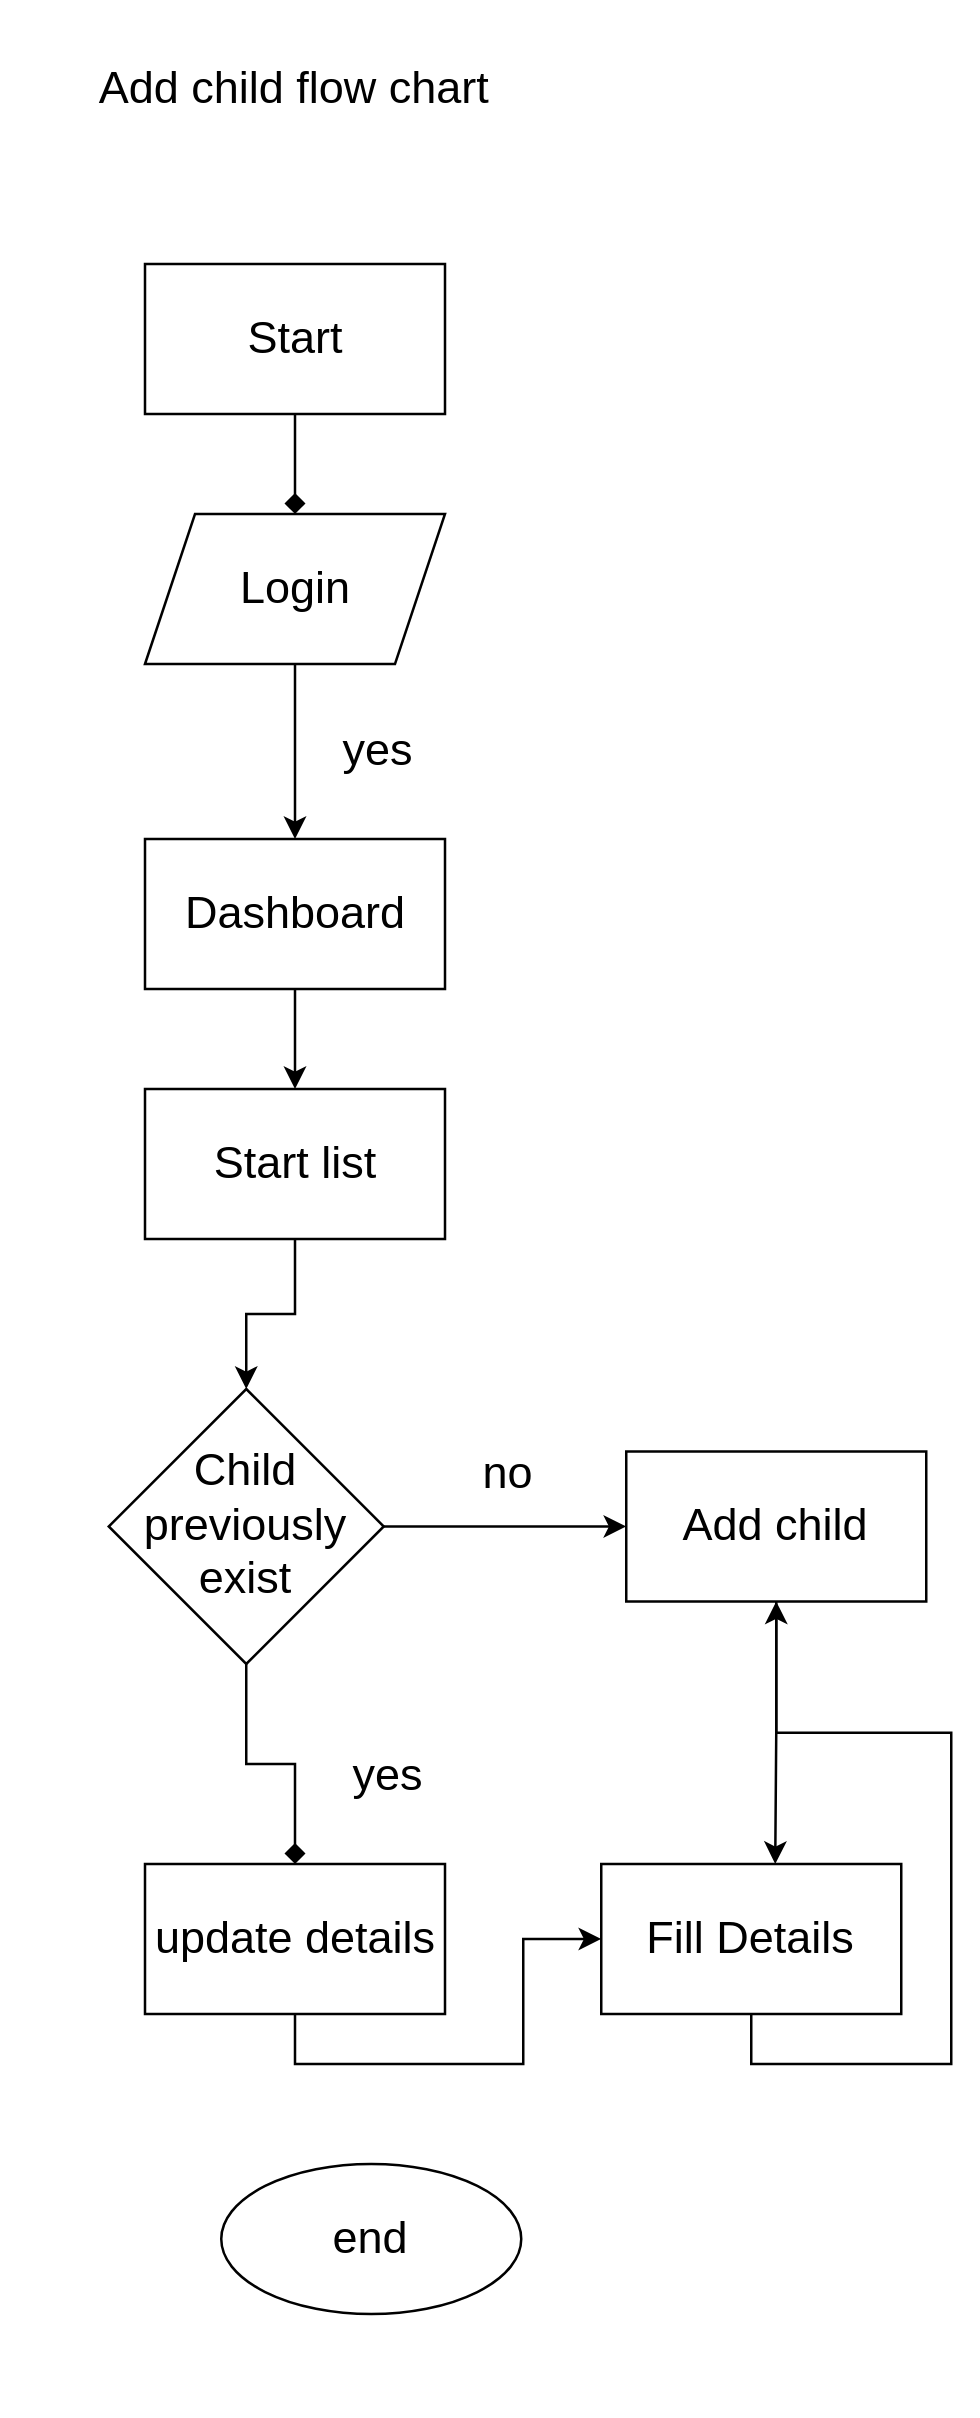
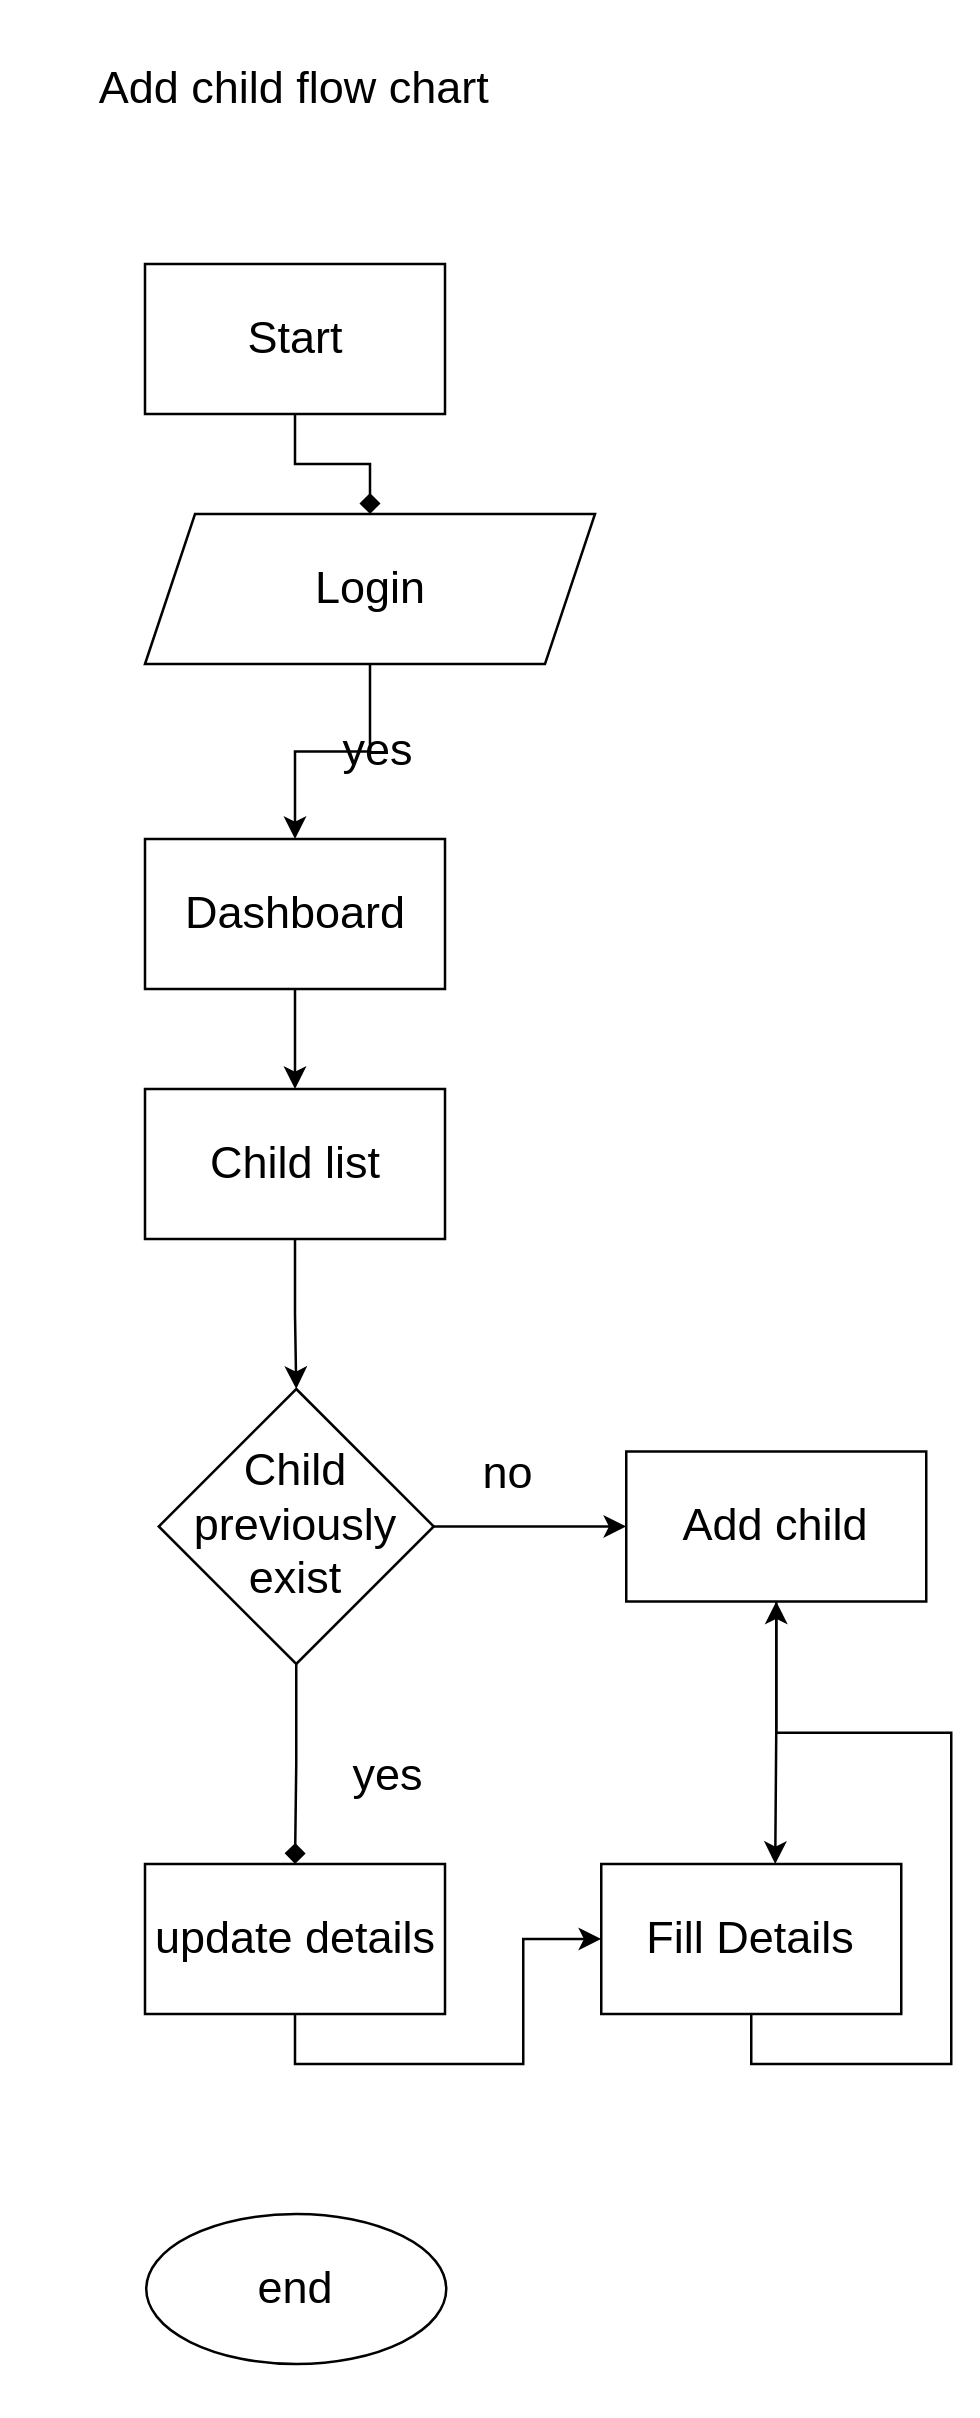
node "Login": size 300x150 -> 450x150
node "Start list": label "Start list" -> "Child list"
node "Child previously exist": moved (246, 1526) -> (296, 1526)
node "end": moved (371, 2239) -> (296, 2289)
